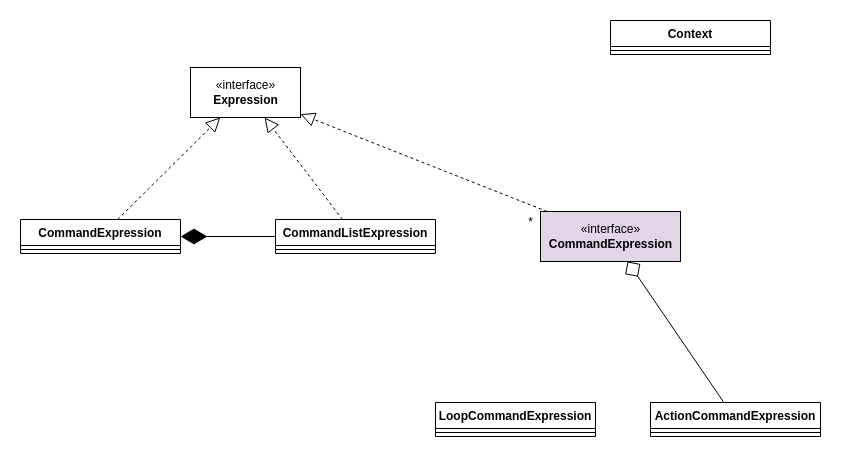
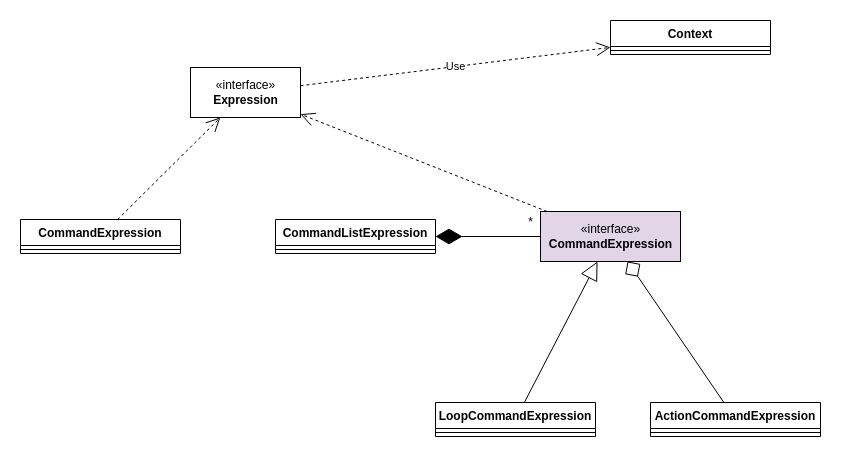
edge "«interface» Expression" -> "Context": added, label "Use"
edge "«interface» CommandExpression" -> "«interface» Expression": arrowhead block -> open
edge "CommandExpression" -> "«interface» Expression": arrowhead block -> open
edge "CommandListExpression" -> "«interface» Expression": removed
edge "CommandListExpression" -> "CommandExpression": removed
edge "«interface» CommandExpression" -> "CommandListExpression": added
edge "LoopCommandExpression" -> "«interface» CommandExpression": added
